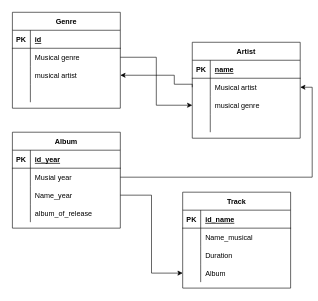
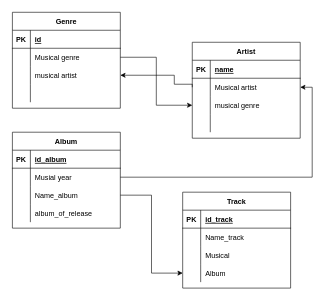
node "id_year": label "id_year" -> "id_album"
node "Name_year": label "Name_year" -> "Name_album"
node "id_name": label "id_name" -> "id_track"
node "Name_musical": label "Name_musical" -> "Name_track"
node "Duration": label "Duration" -> "Musical"
